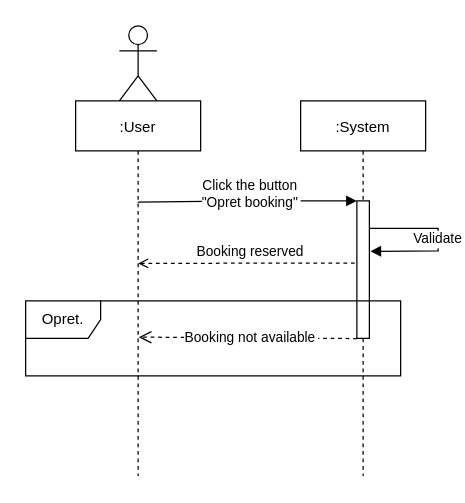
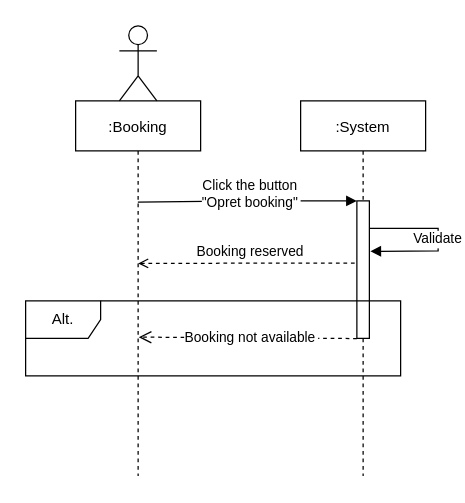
node ":User": label ":User" -> ":Booking"
node "Opret.": label "Opret." -> "Alt."
